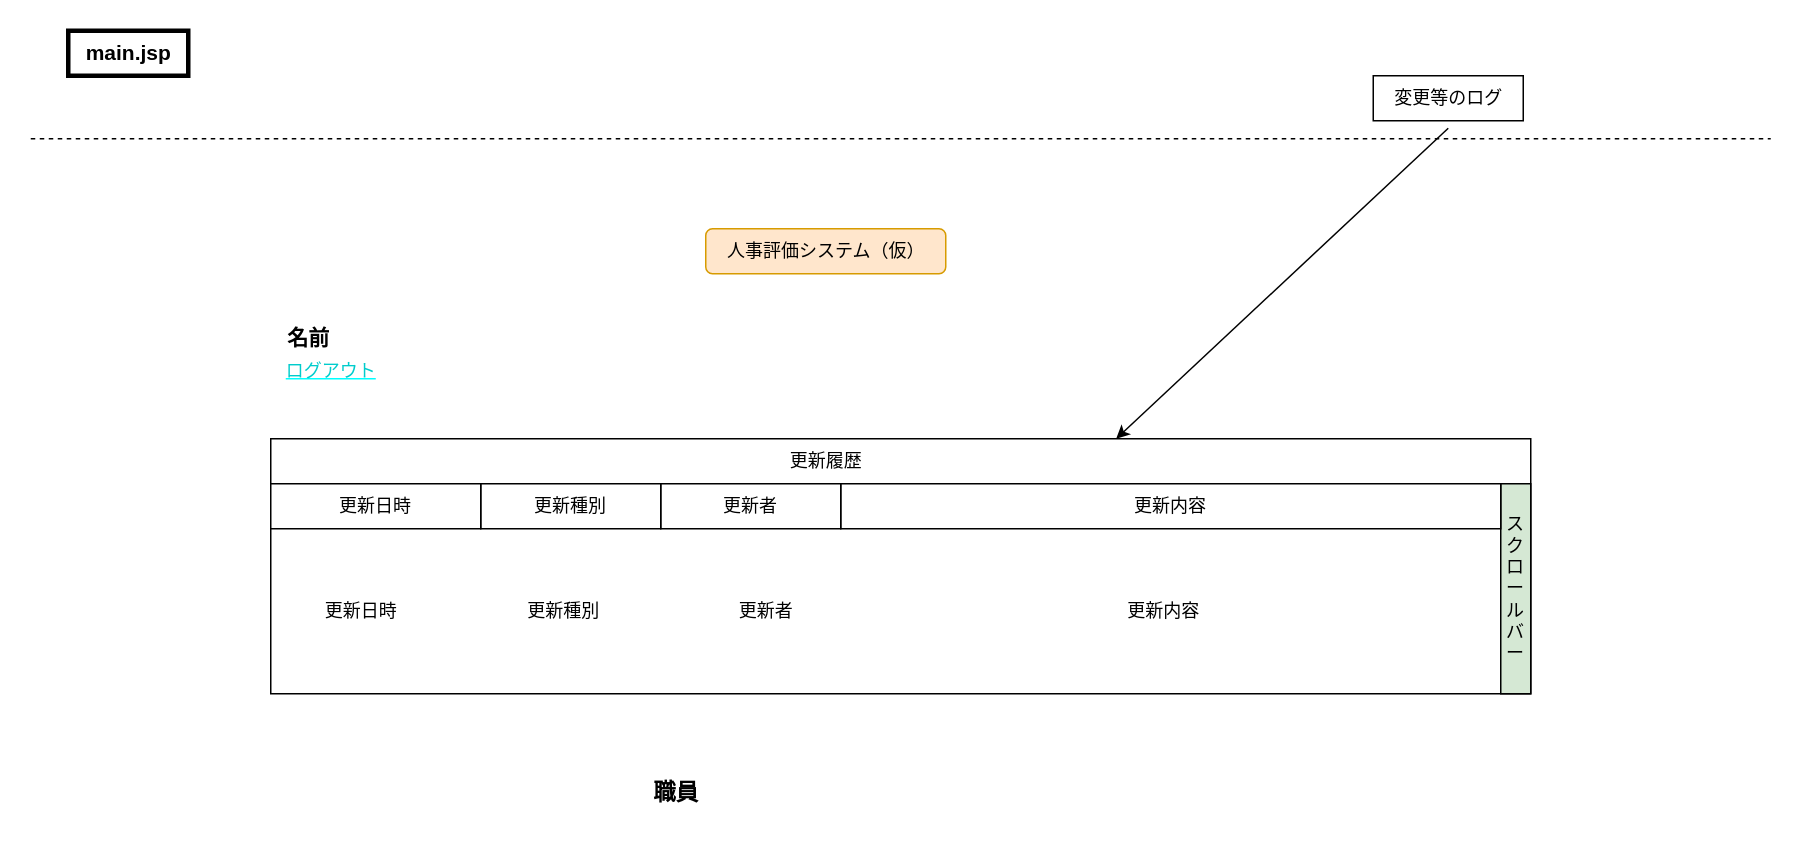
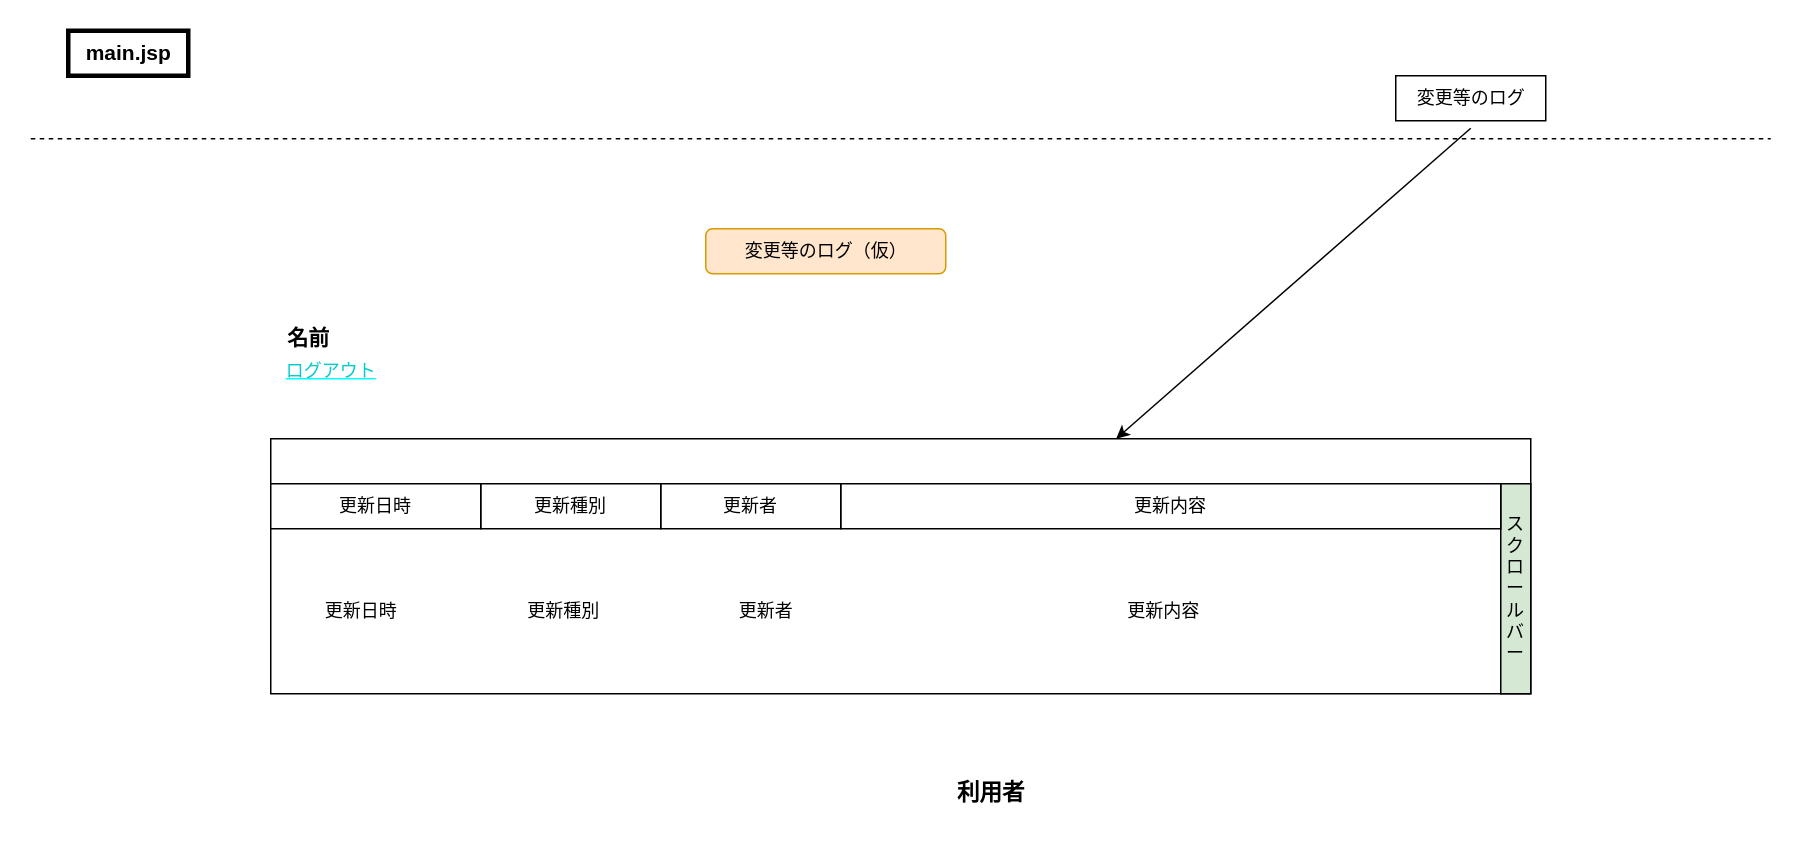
node "変更等のログ": moved (1448, 98) -> (1471, 98)
node "人事評価システム（仮）": label "人事評価システム（仮）" -> "変更等のログ（仮）"
node "更新履歴": removed
node "職員": removed
node "利用者": added
